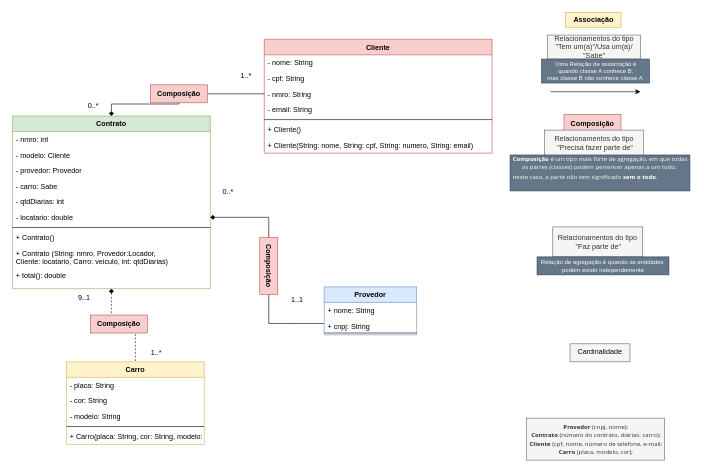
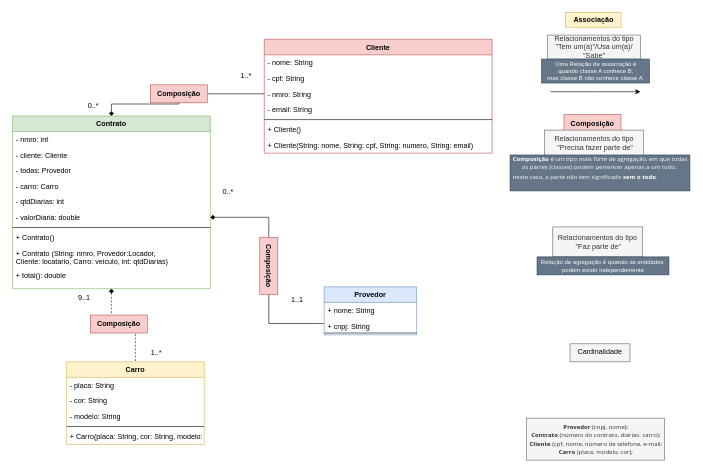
node "- modelo: Cliente": label "- modelo: Cliente" -> "- cliente: Cliente"
node "- provedor: Provedor": label "- provedor: Provedor" -> "- todas: Provedor"
node "- carro: Sabe": label "- carro: Sabe" -> "- carro: Carro"
node "- locatario: double": label "- locatario: double" -> "- valorDiaria: double"
